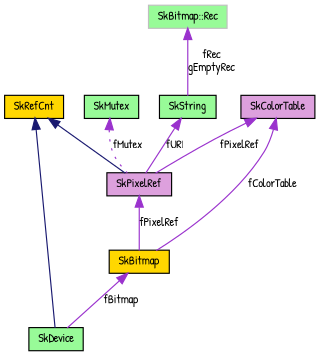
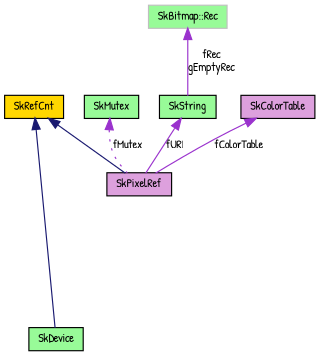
edge "SkPixelRef" -> "SkColorTable": label "fPixelRef" -> "fColorTable"
node "SkBitmap": removed
